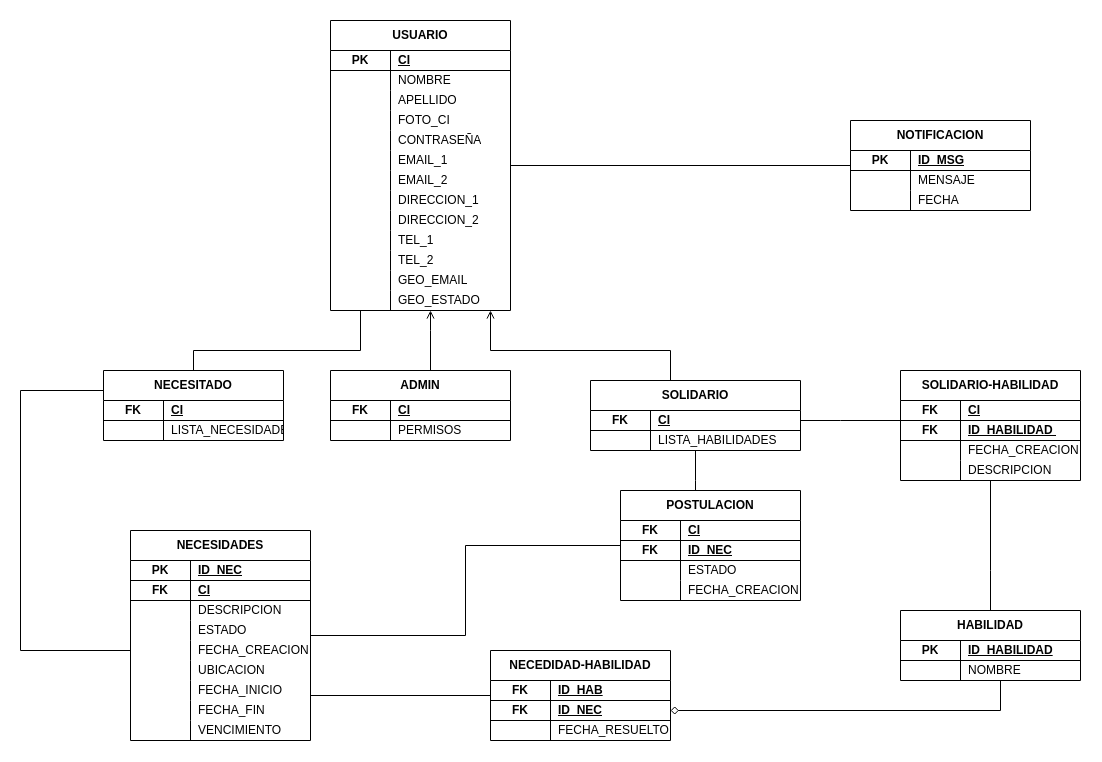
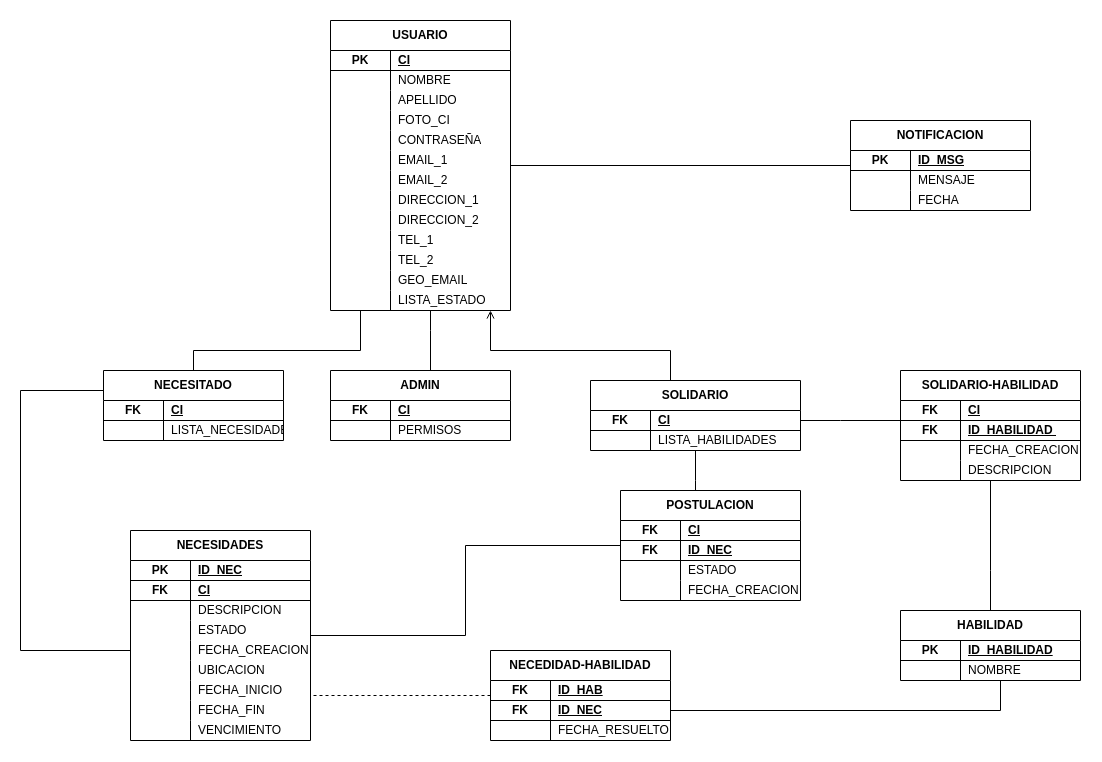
node "GEO_ESTADO": label "GEO_ESTADO" -> "LISTA_ESTADO"
edge "ADMIN" -> "USUARIO": arrowhead open -> none
edge "NECESIDADES" -- "NECEDIDAD-HABILIDAD": style solid -> dashed
edge "HABILIDAD" -> "NECEDIDAD-HABILIDAD": arrowhead diamond -> none
